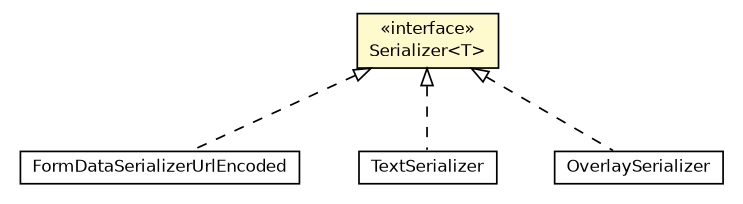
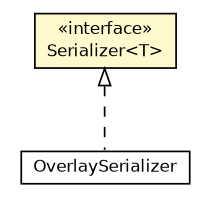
node "FormDataSerializerUrlEncoded": removed
node "TextSerializer": removed
